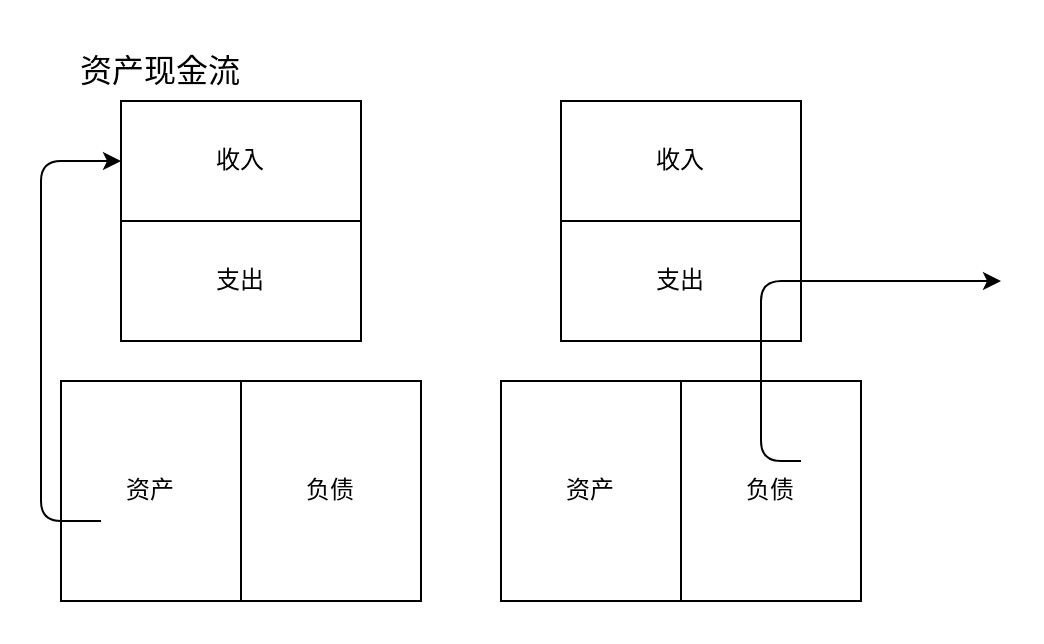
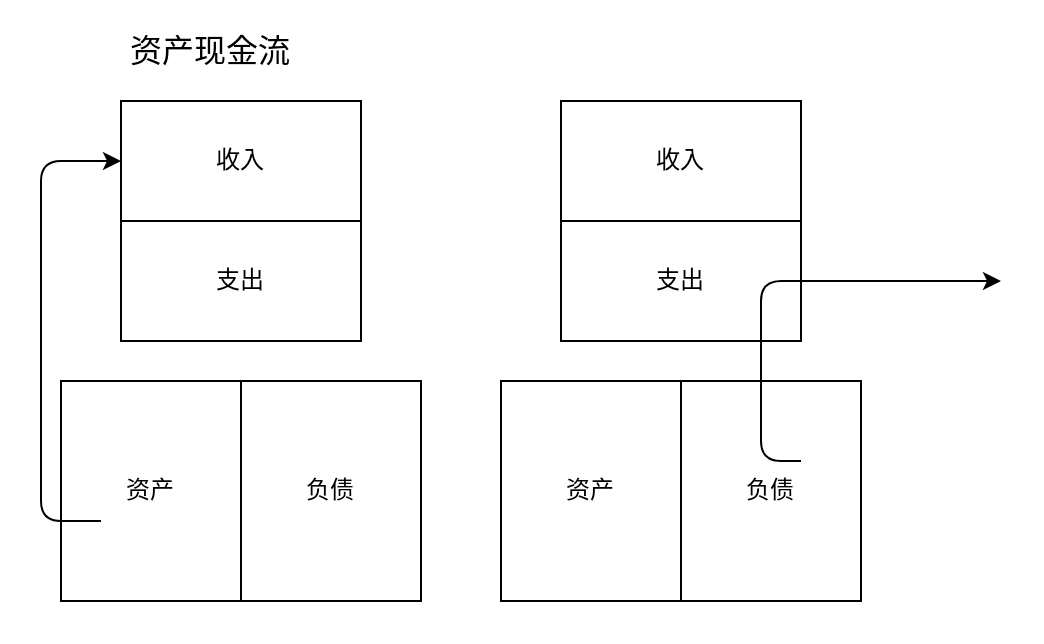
node "资产现金流": moved (161, 71) -> (211, 51)
